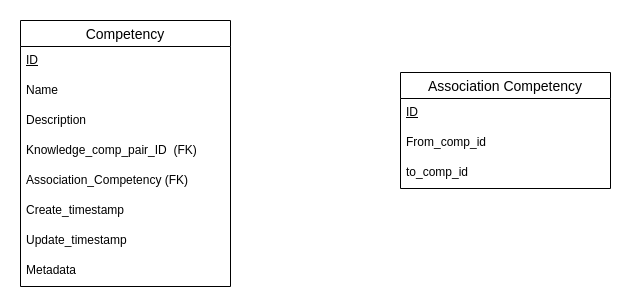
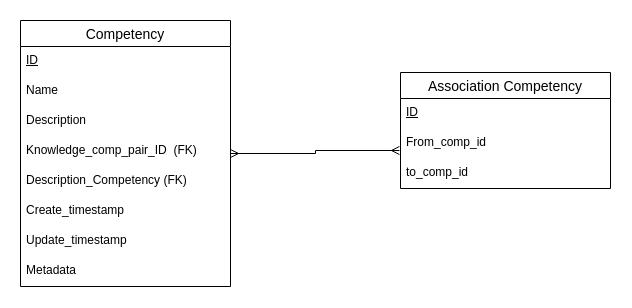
edge "From_comp_id" -- "Competency": added
node "Association_Competency (FK)": label "Association_Competency (FK)" -> "Description_Competency (FK)"
